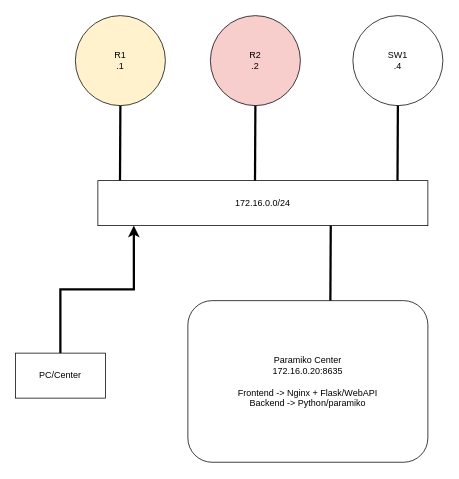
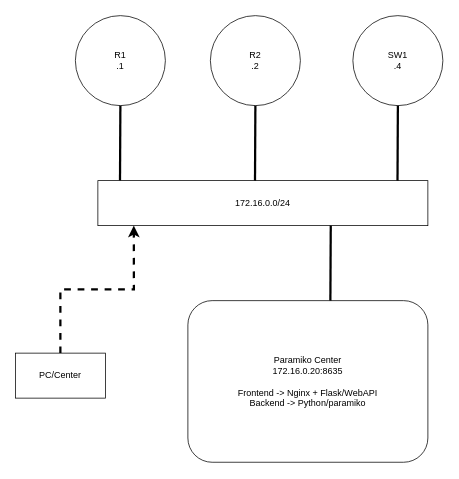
node "R1 .1": fillcolor #fff2cc -> #ffffff
node "R2 .2": fillcolor #f8cecc -> #ffffff
edge "PC/Center" -> "172.16.0.0/24": style solid -> dashed
